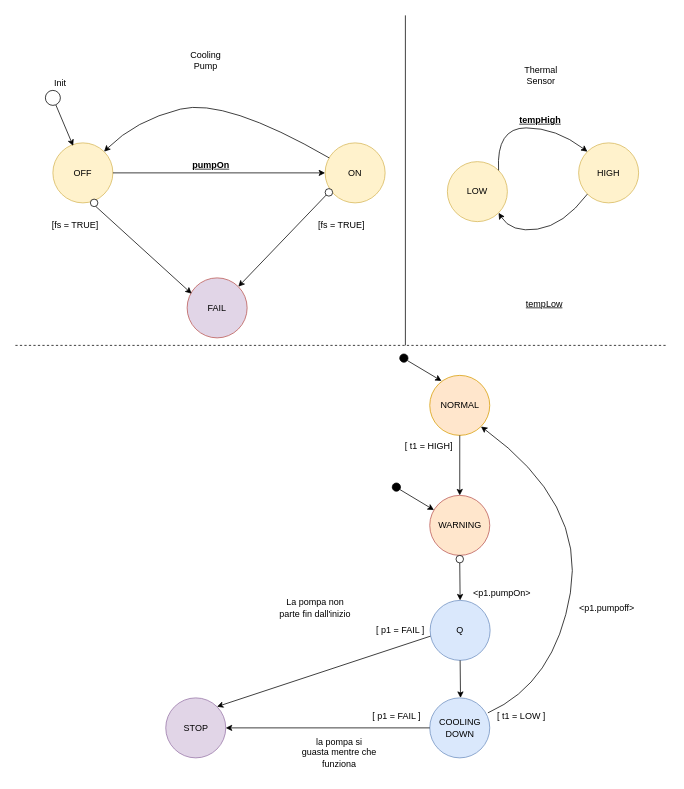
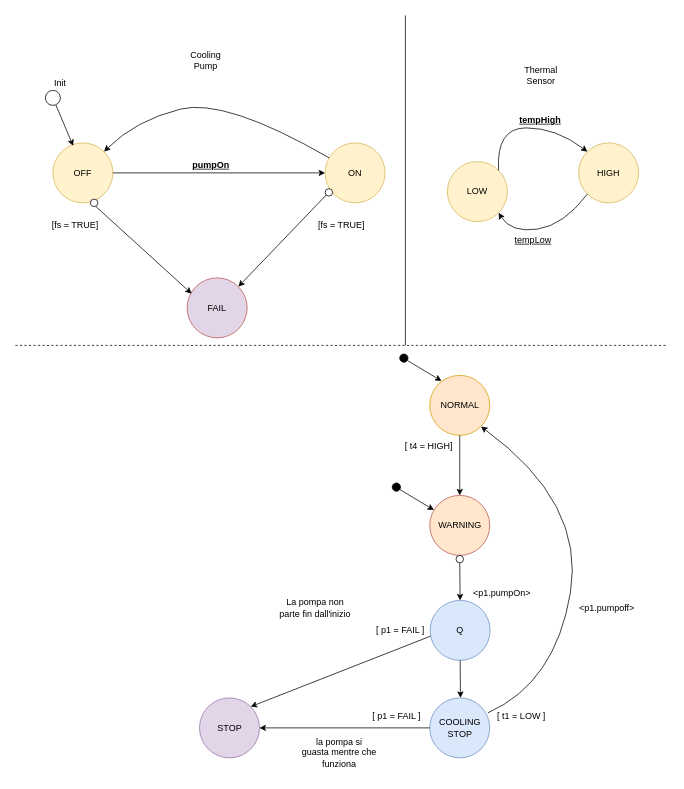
node "tempLow": moved (545, 304) -> (533, 240)
node "[ t1 = HIGH]": label "[ t1 = HIGH]" -> "[ t4 = HIGH]"
node "STOP": moved (196, 728) -> (230, 728)
node "COOLING DOWN": label "COOLING DOWN" -> "COOLING STOP"
